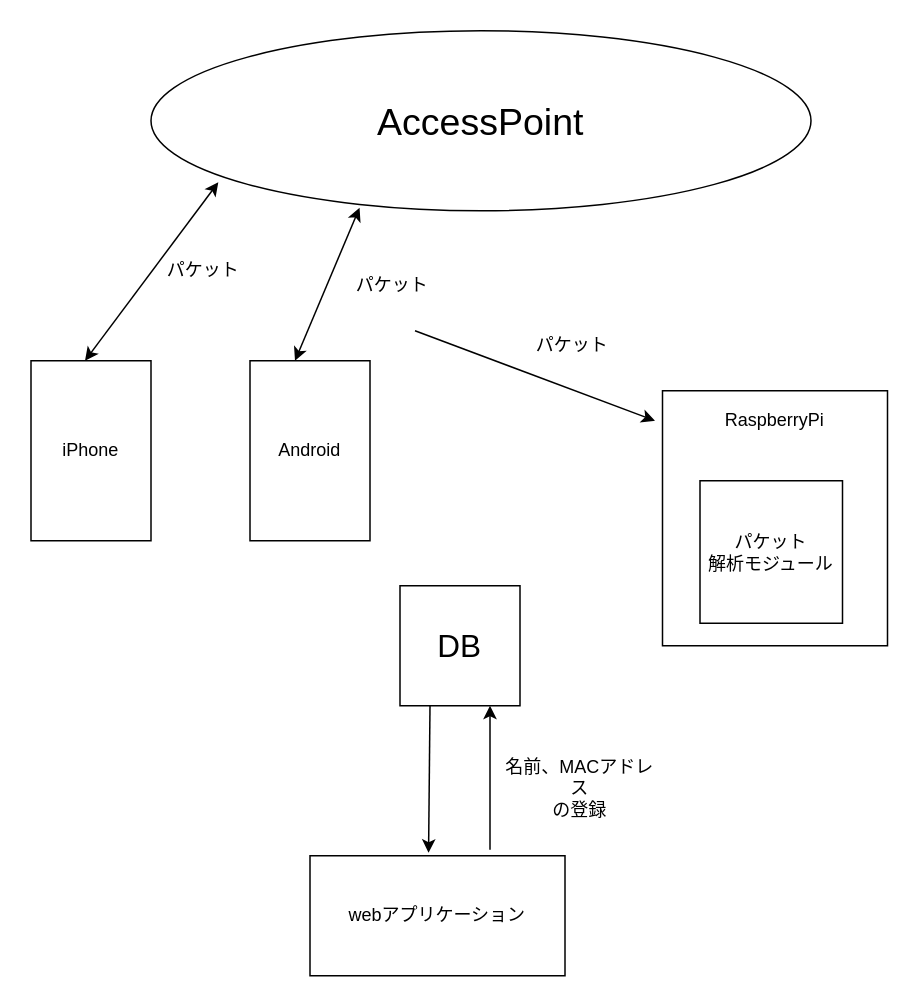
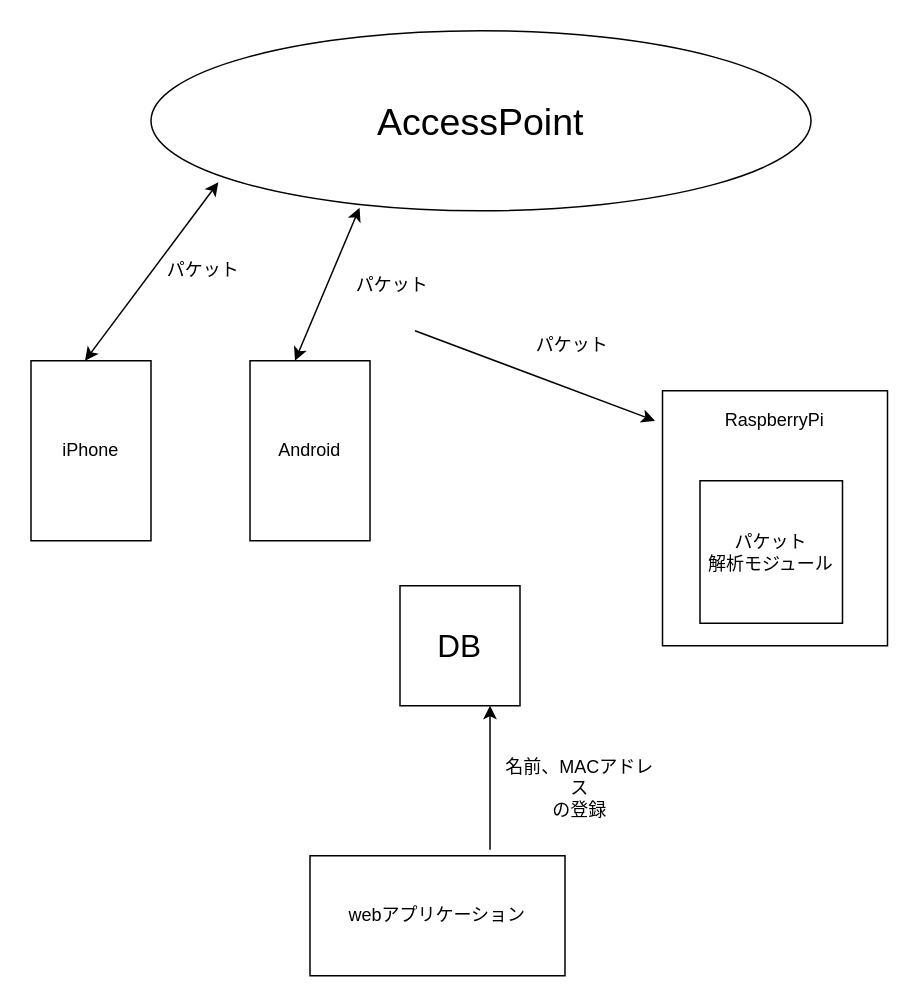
edge "DB" -> "webアプリケーション": removed
